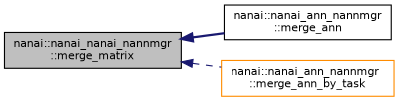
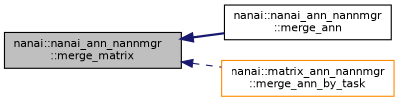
node "nanai::nanai_nanai_nannmgr ::merge_matrix": label "nanai::nanai_nanai_nannmgr ::merge_matrix" -> "nanai::nanai_ann_nannmgr ::merge_matrix"
node "nanai::nanai_ann_nannmgr ::merge_ann_by_task": label "nanai::nanai_ann_nannmgr ::merge_ann_by_task" -> "nanai::matrix_ann_nannmgr ::merge_ann_by_task"
